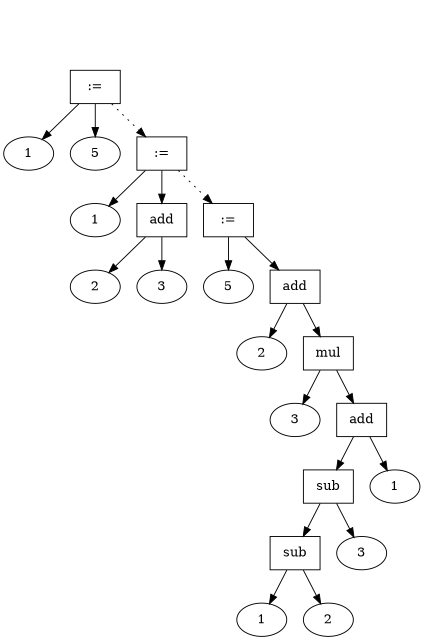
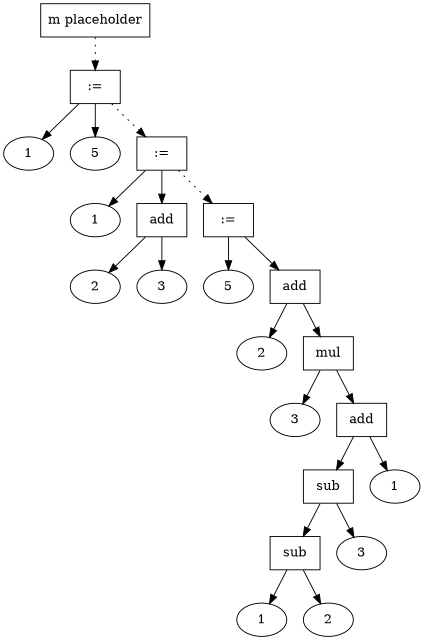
node "m placeholder": added
